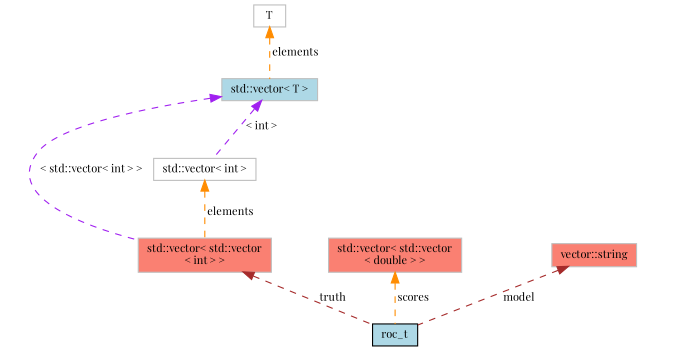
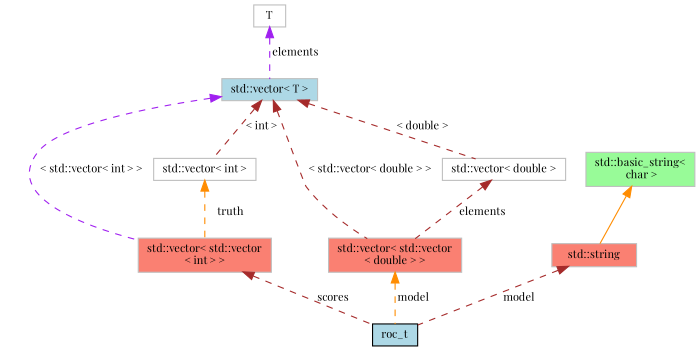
edge "std::vector< T >" -> "T": color darkorange -> purple
edge "std::vector< int >" -> "std::vector< T >": color purple -> brown
node "std::vector< double >": added
node "std::basic_string< char >": added
edge "std::vector< std::vector < double > >" -> "std::vector< T >": added, label "< std::vector< double > >"
edge "std::vector< std::vector < int > >" -> "std::vector< int >": label " elements" -> " truth"
node "vector::string": label "vector::string" -> "std::string"
edge "roc_t" -> "std::vector< std::vector < int > >": label " truth" -> " scores"
edge "roc_t" -> "std::vector< std::vector < double > >": label " scores" -> " model"
